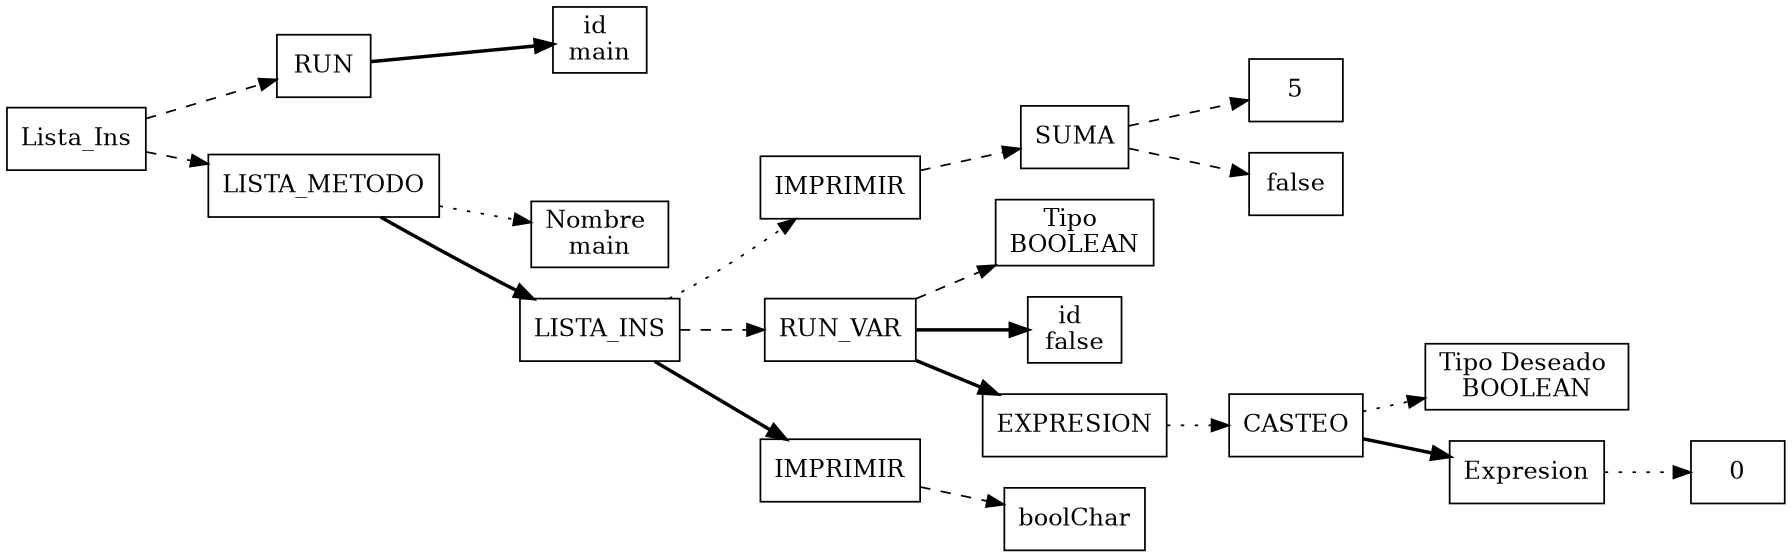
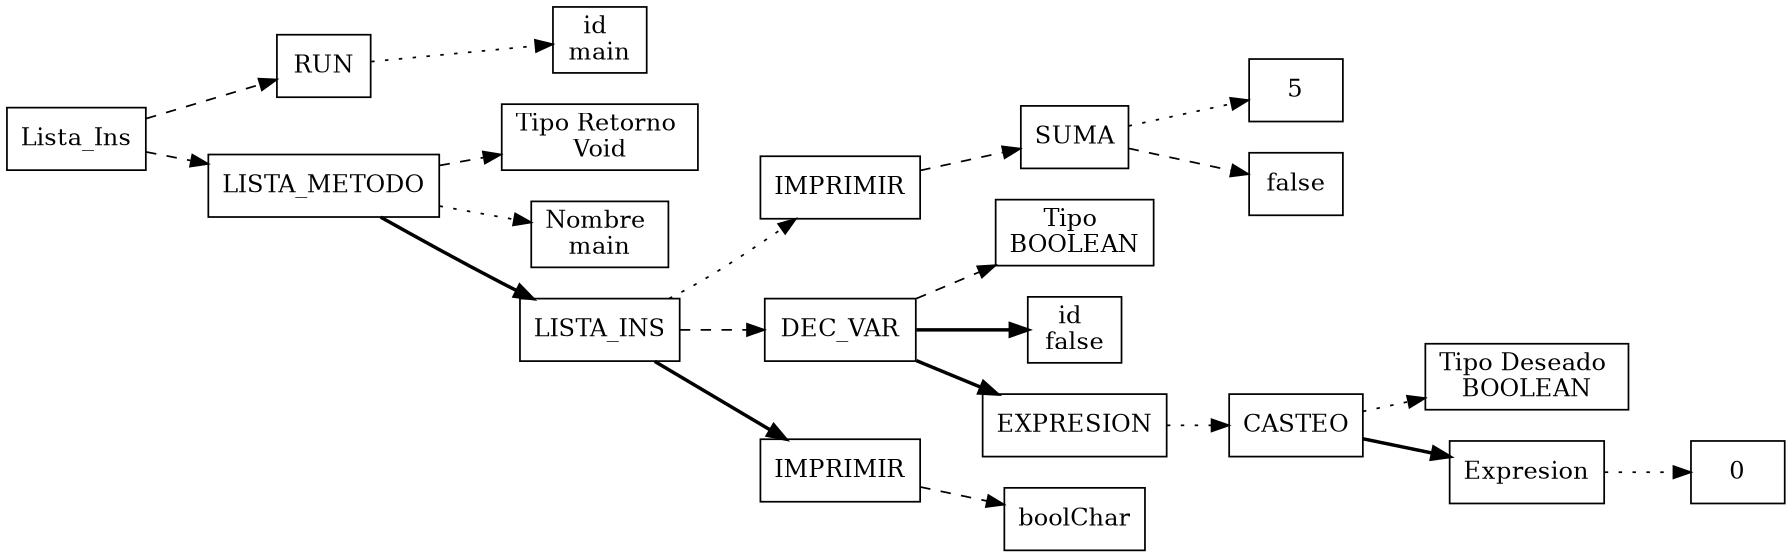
edge "RUN" -> "id main": style bold -> dotted
edge "SUMA" -> "5": style dashed -> dotted
node "Tipo Retorno Void": added
node "RUN_VAR": label "RUN_VAR" -> "DEC_VAR"
